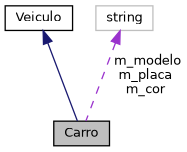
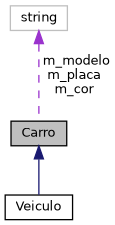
edge "Carro" -> "Veiculo": reversed
